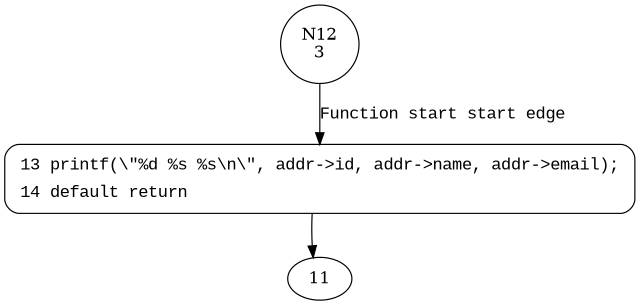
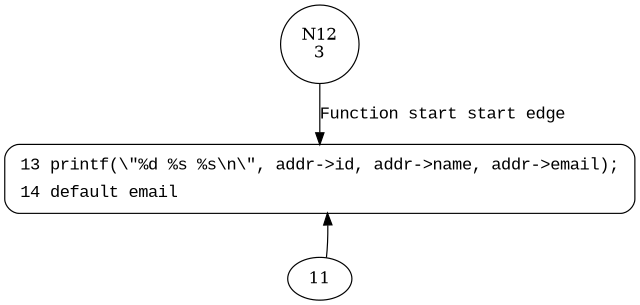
node "13": text "default return" -> "default email"
edge "13" -> "11": reversed
